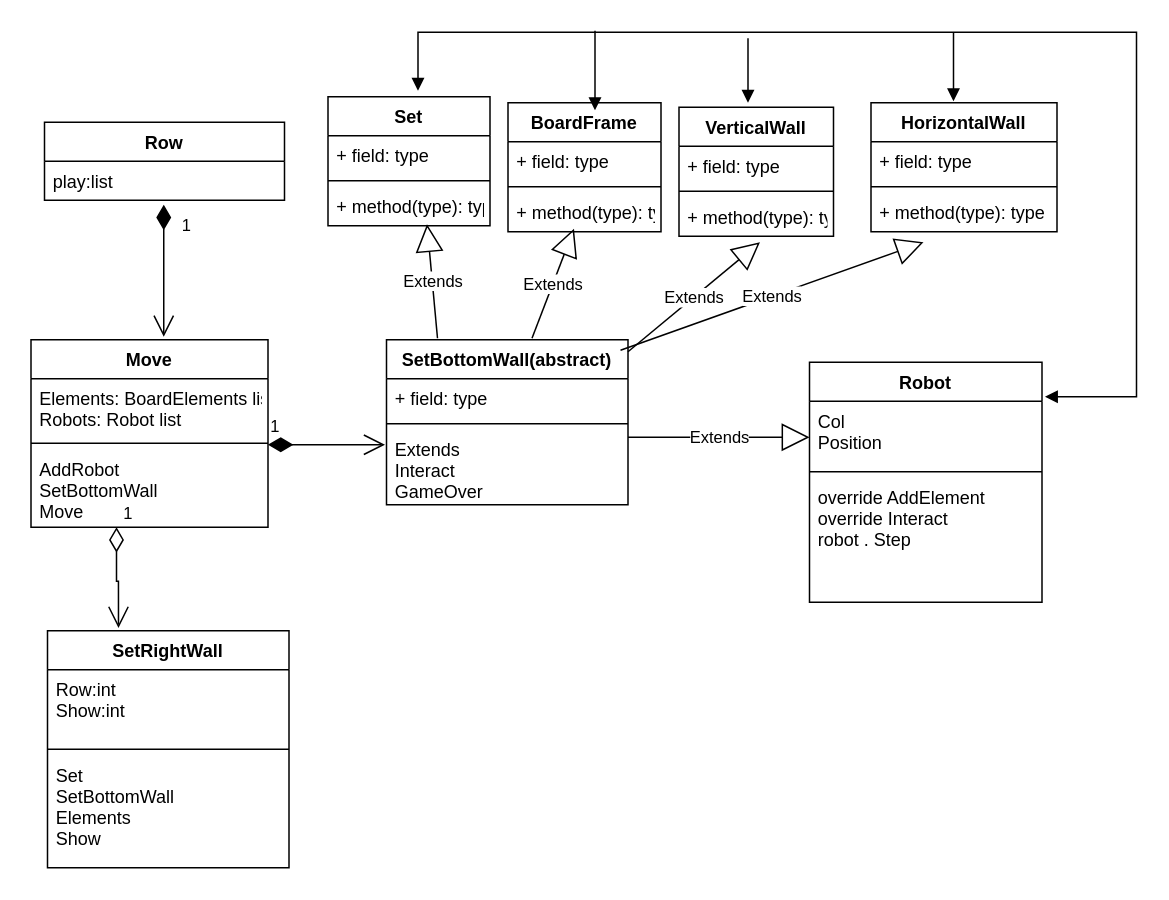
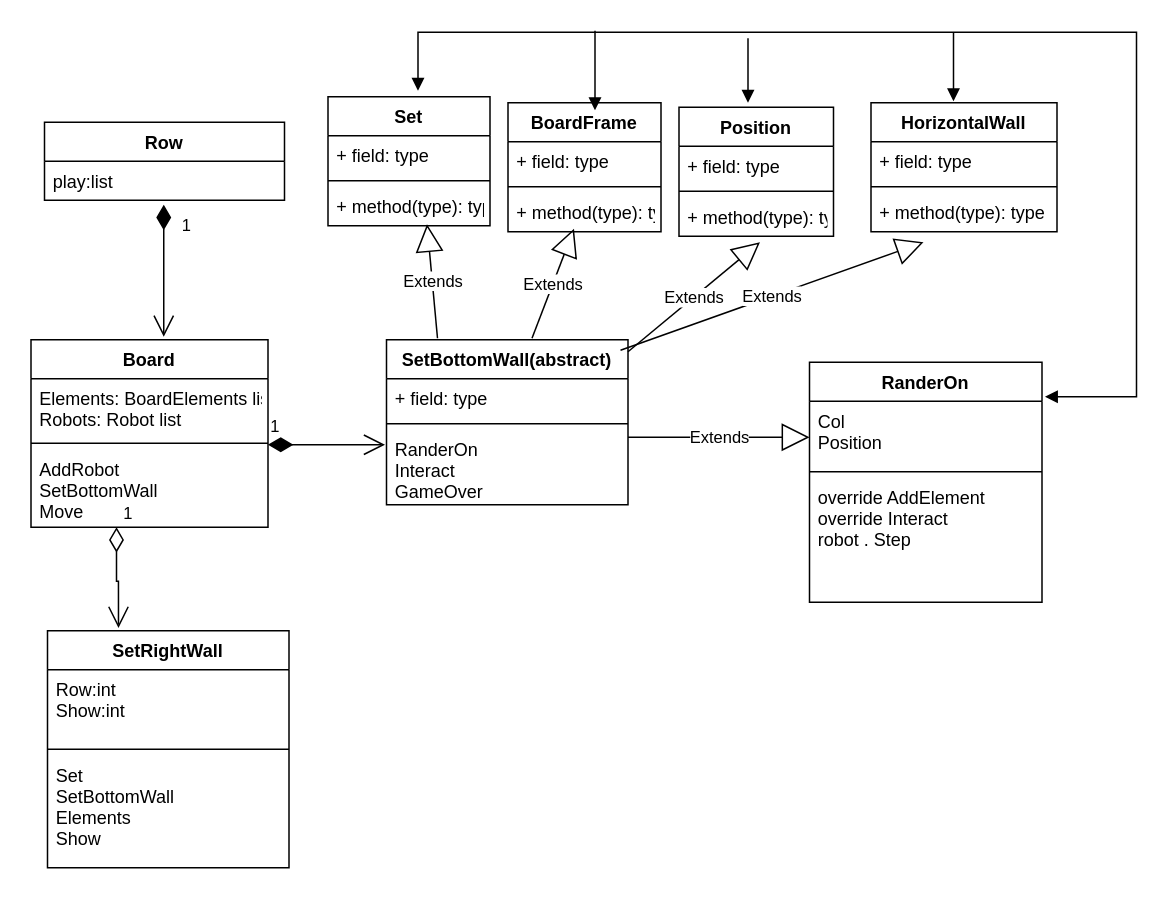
node "VerticalWall": label "VerticalWall" -> "Position"
node "Move": label "Move" -> "Board"
node "Robot": label "Robot" -> "RanderOn"
node "Extends Interact GameOver": label "Extends Interact GameOver" -> "RanderOn Interact GameOver"
